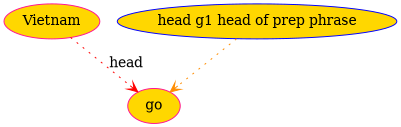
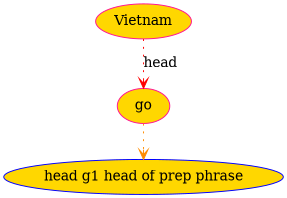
edge "head g1 head of prep phrase" -> "go": reversed
